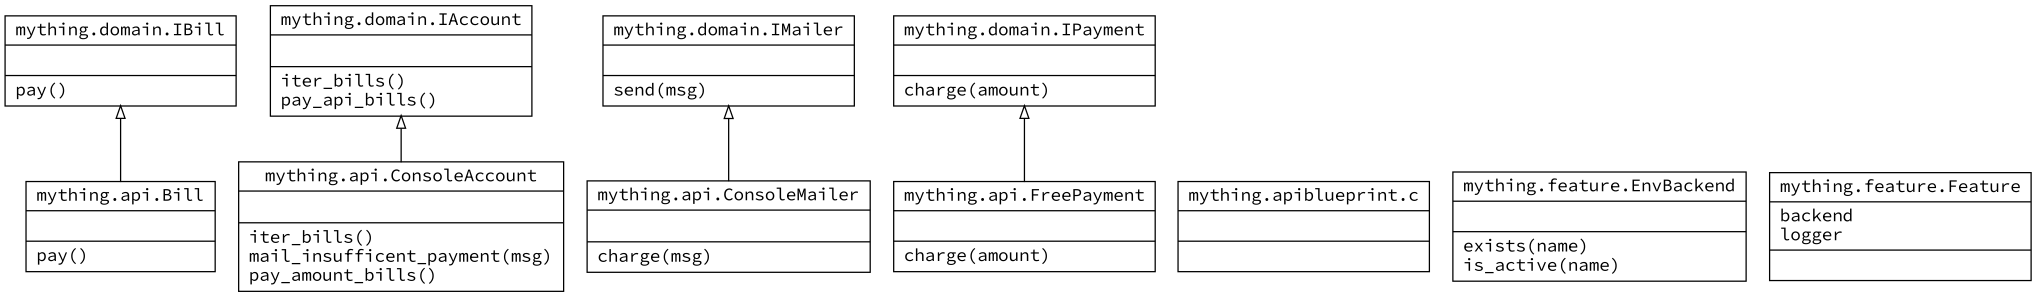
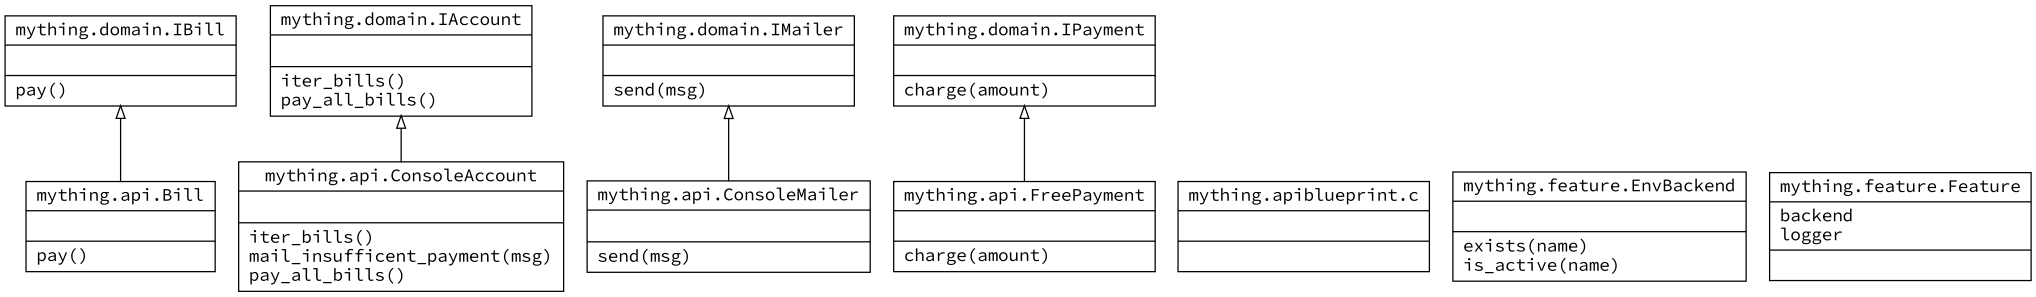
node "mything.domain.IAccount": text "pay_api_bills()" -> "pay_all_bills()"
node "mything.api.ConsoleMailer": text "charge(msg)" -> "send(msg)"
node "mything.api.ConsoleAccount": text "pay_amount_bills()" -> "pay_all_bills()"
